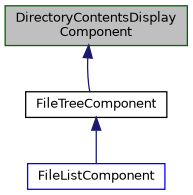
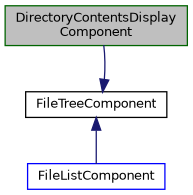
edge "FileTreeComponent" -> "DirectoryContentsDisplay Component": reversed
